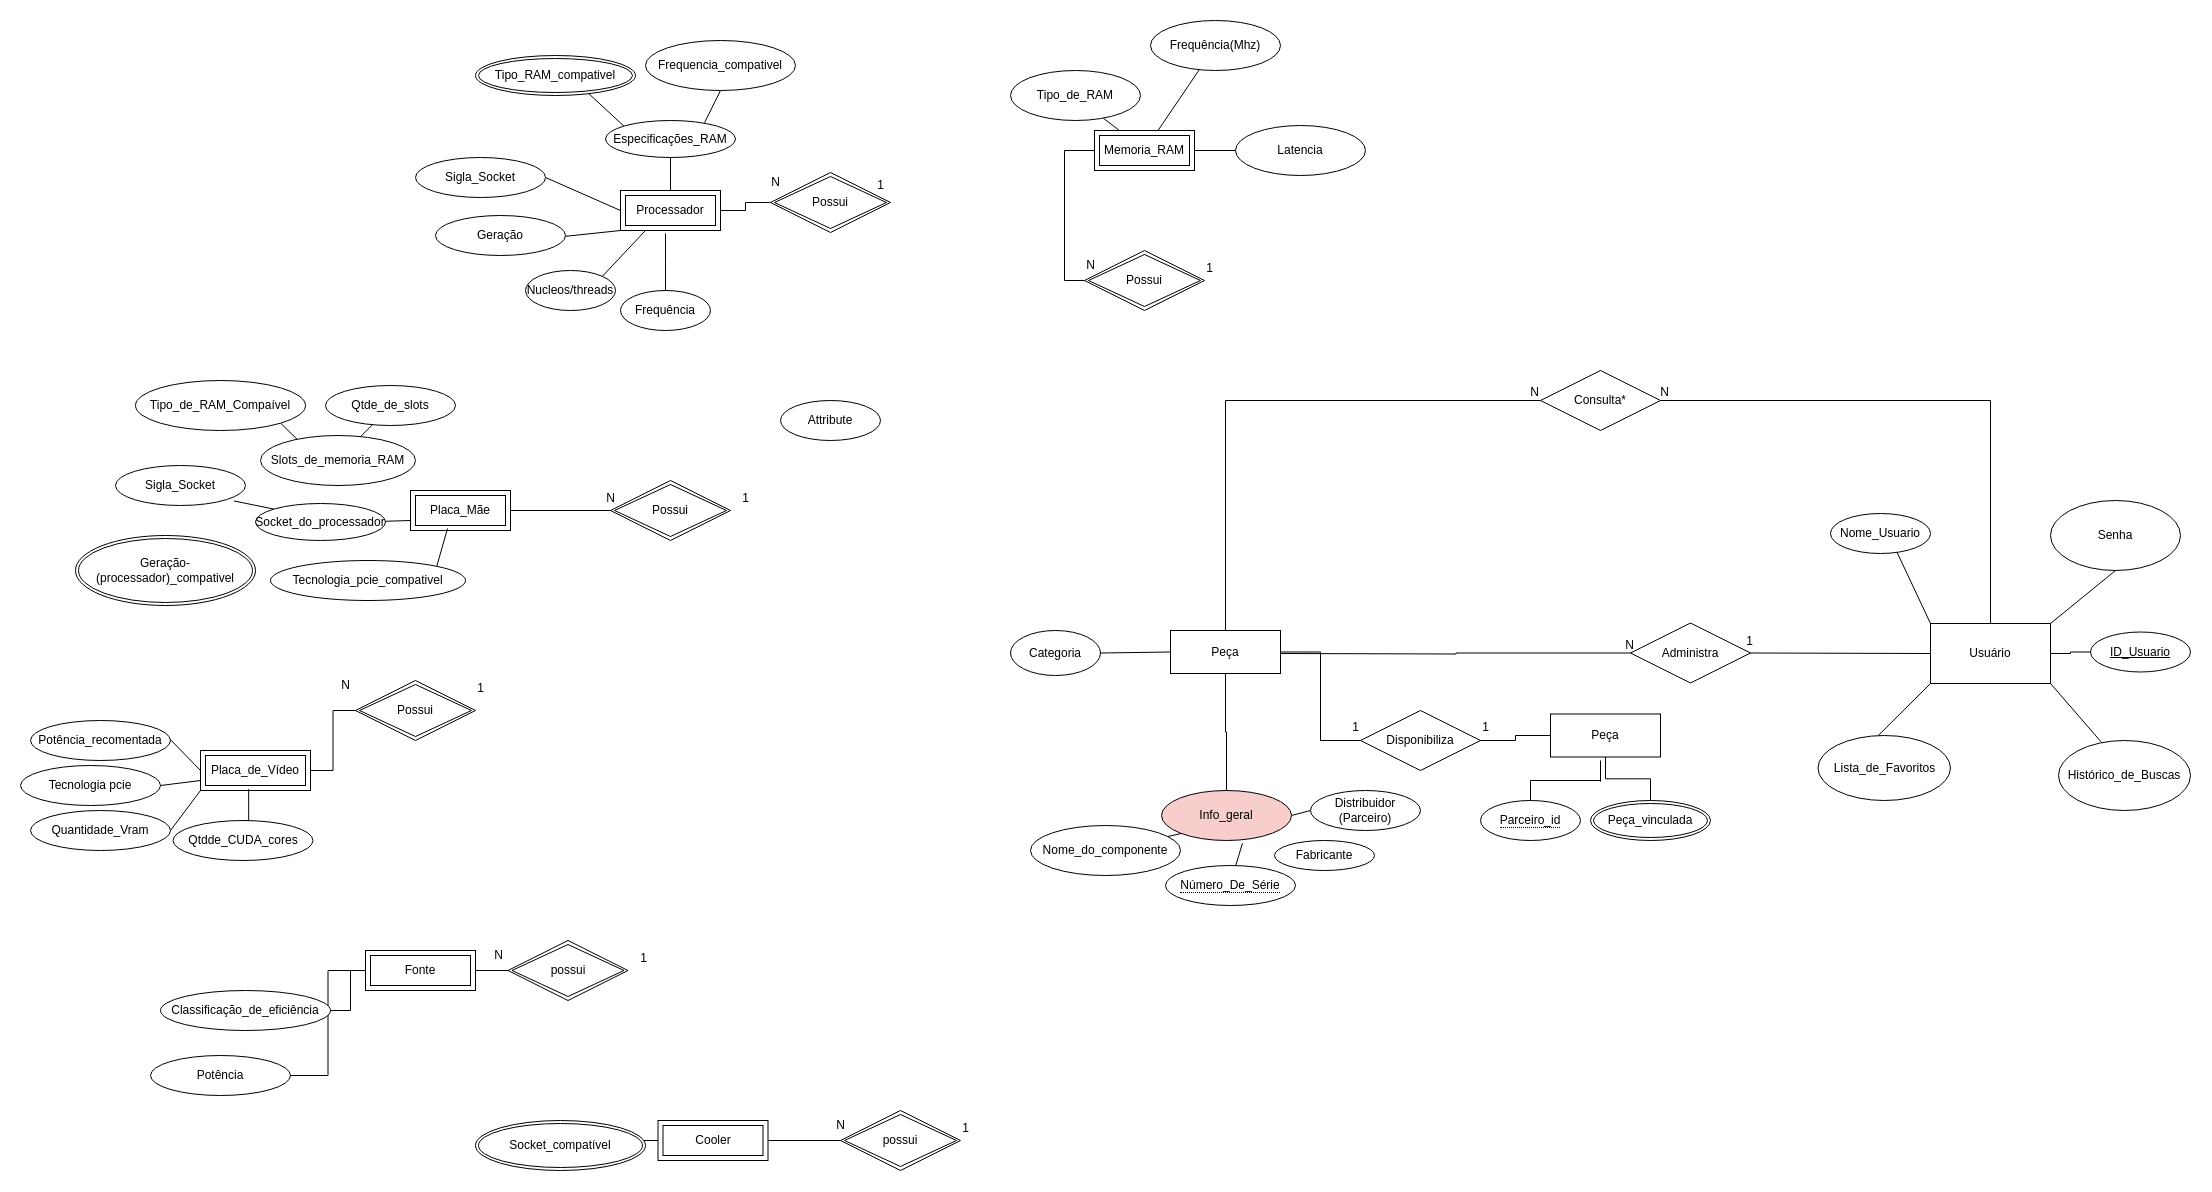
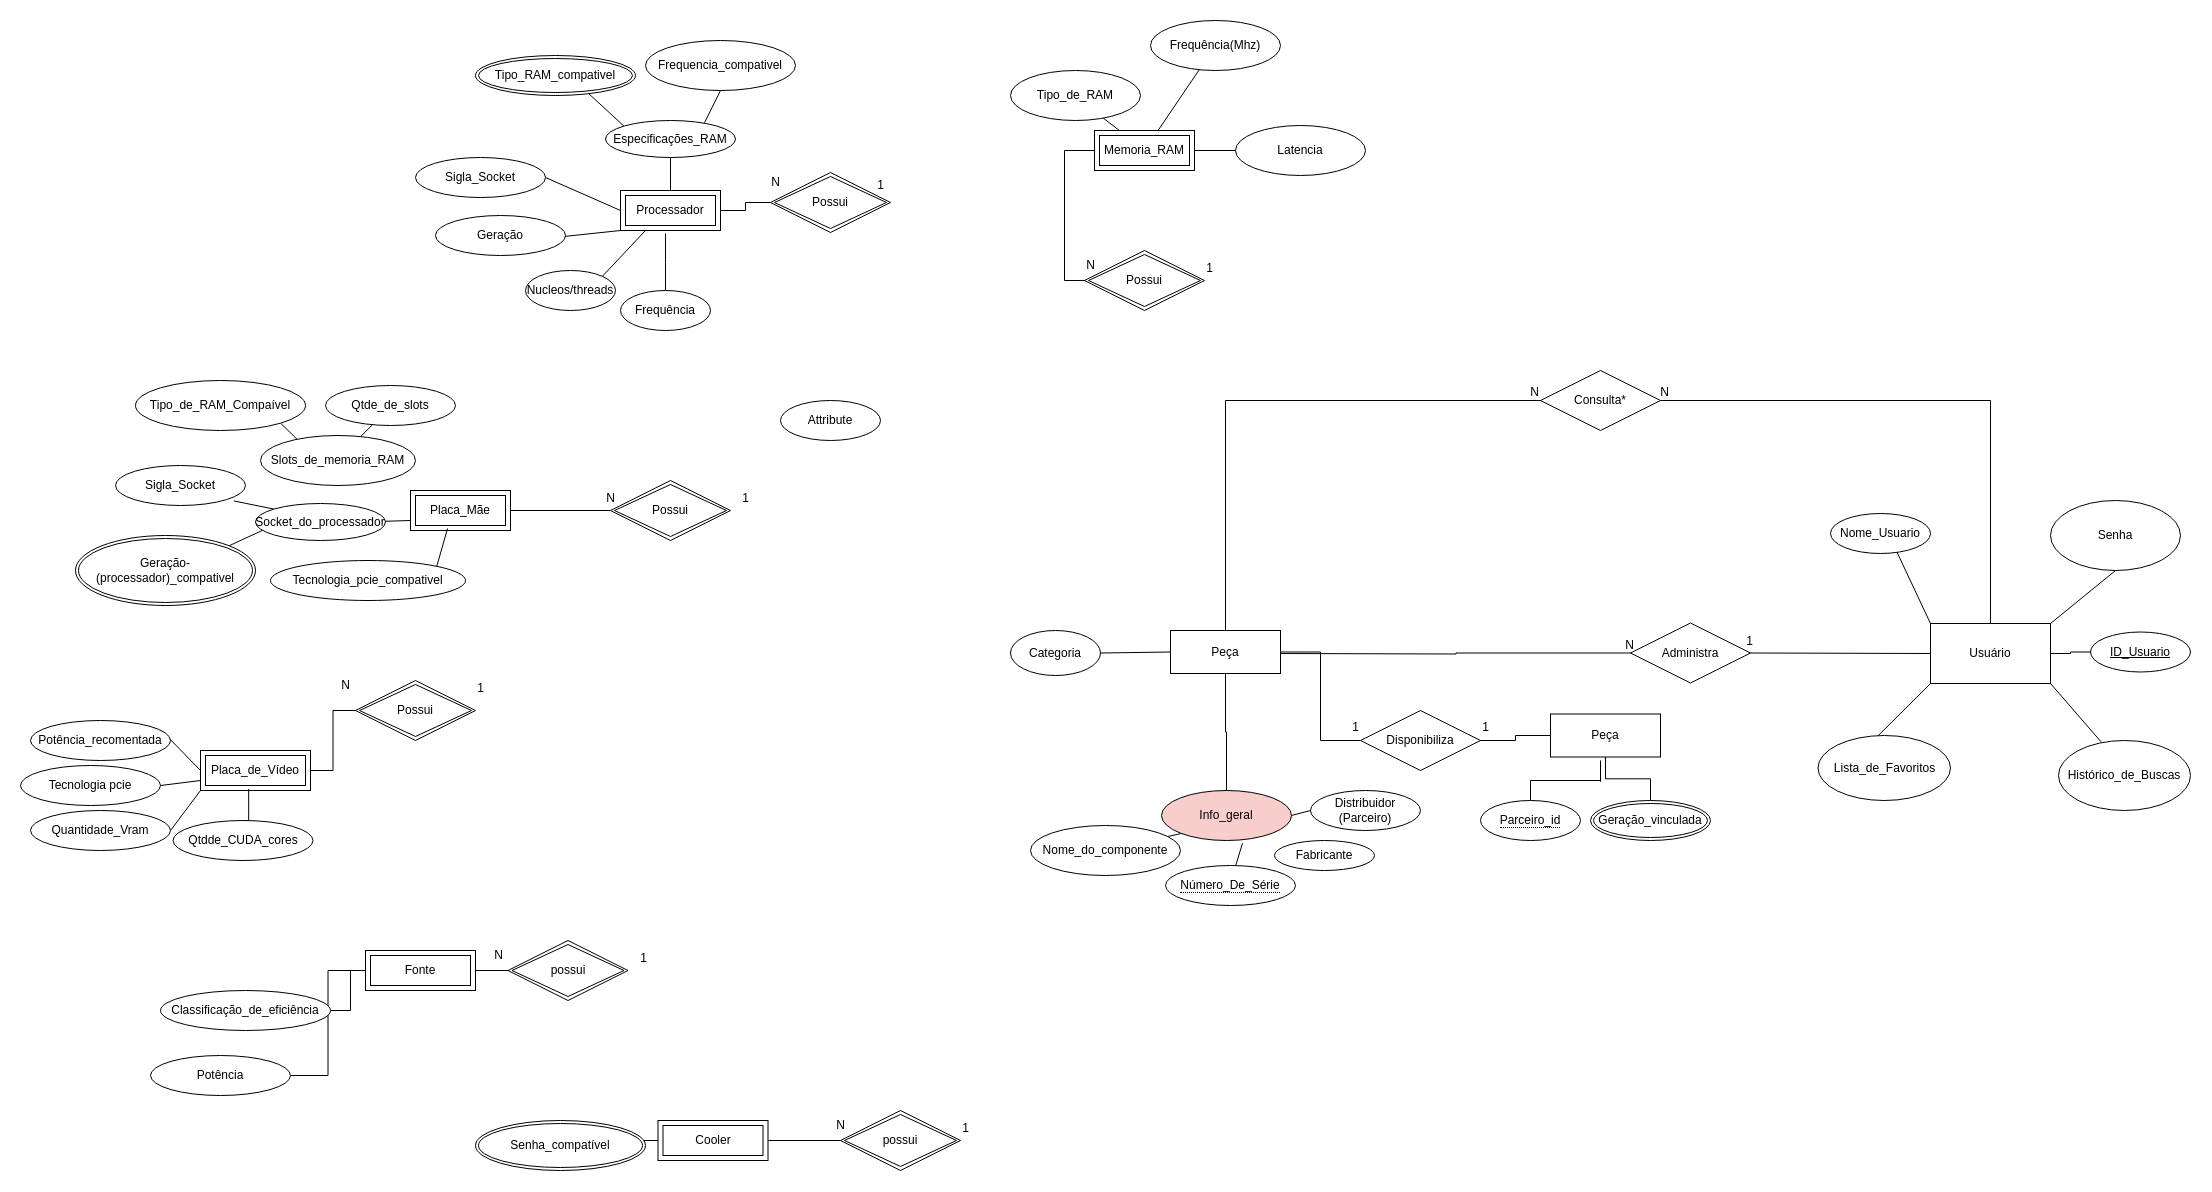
edge "Socket_do_processador" -- "Geração-(processador)_compativel": added
node "Peça_vinculada": label "Peça_vinculada" -> "Geração_vinculada"
node "Socket_compatível": label "Socket_compatível" -> "Senha_compatível"
